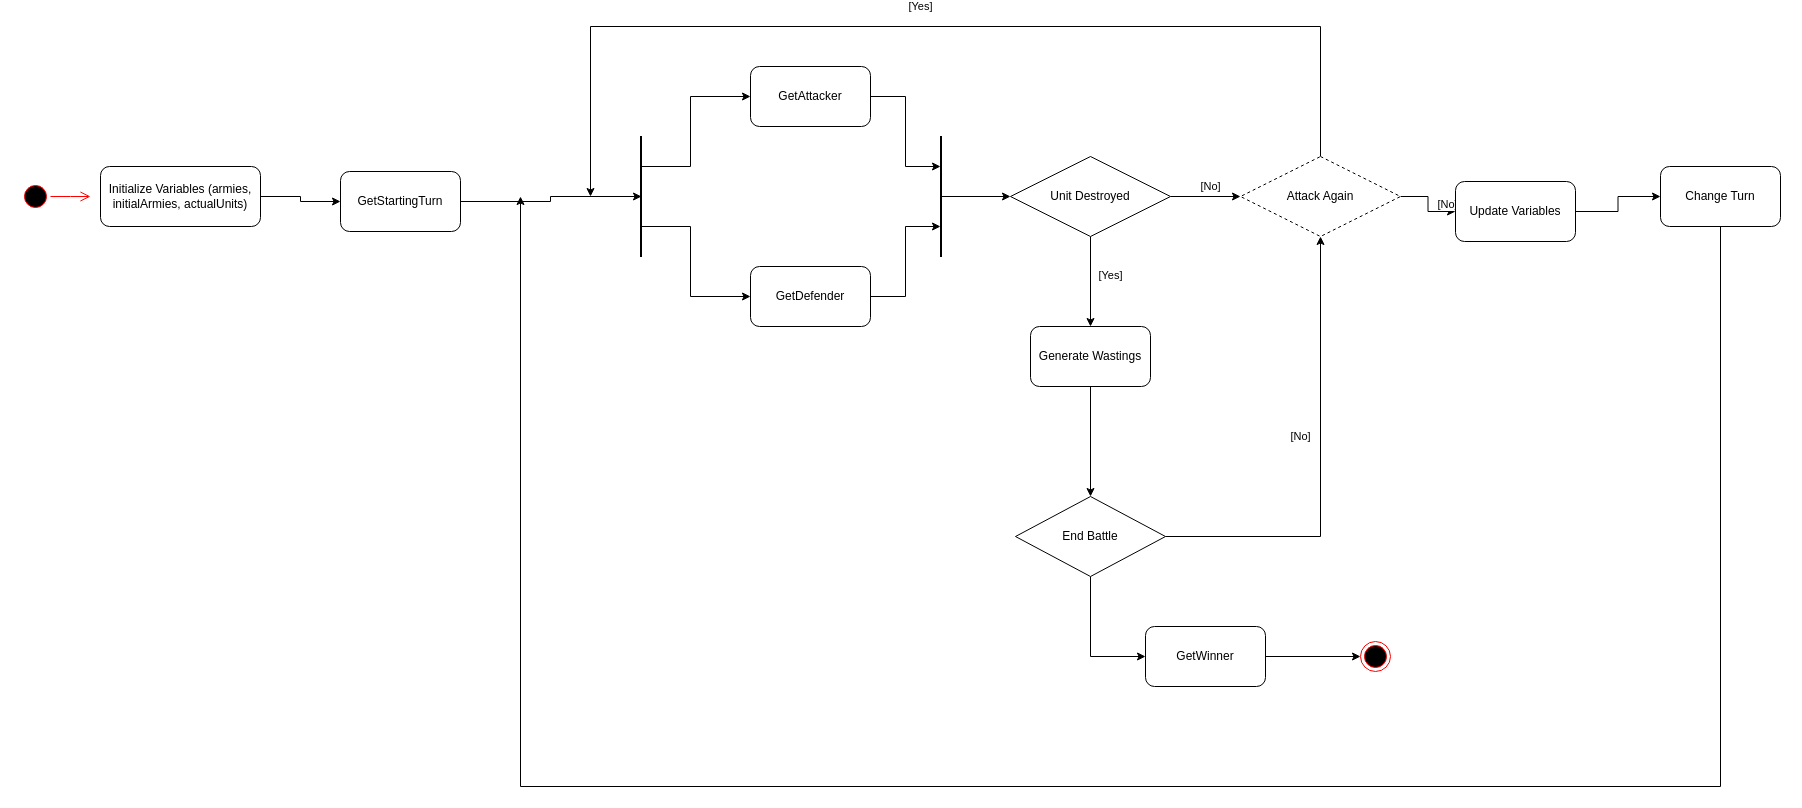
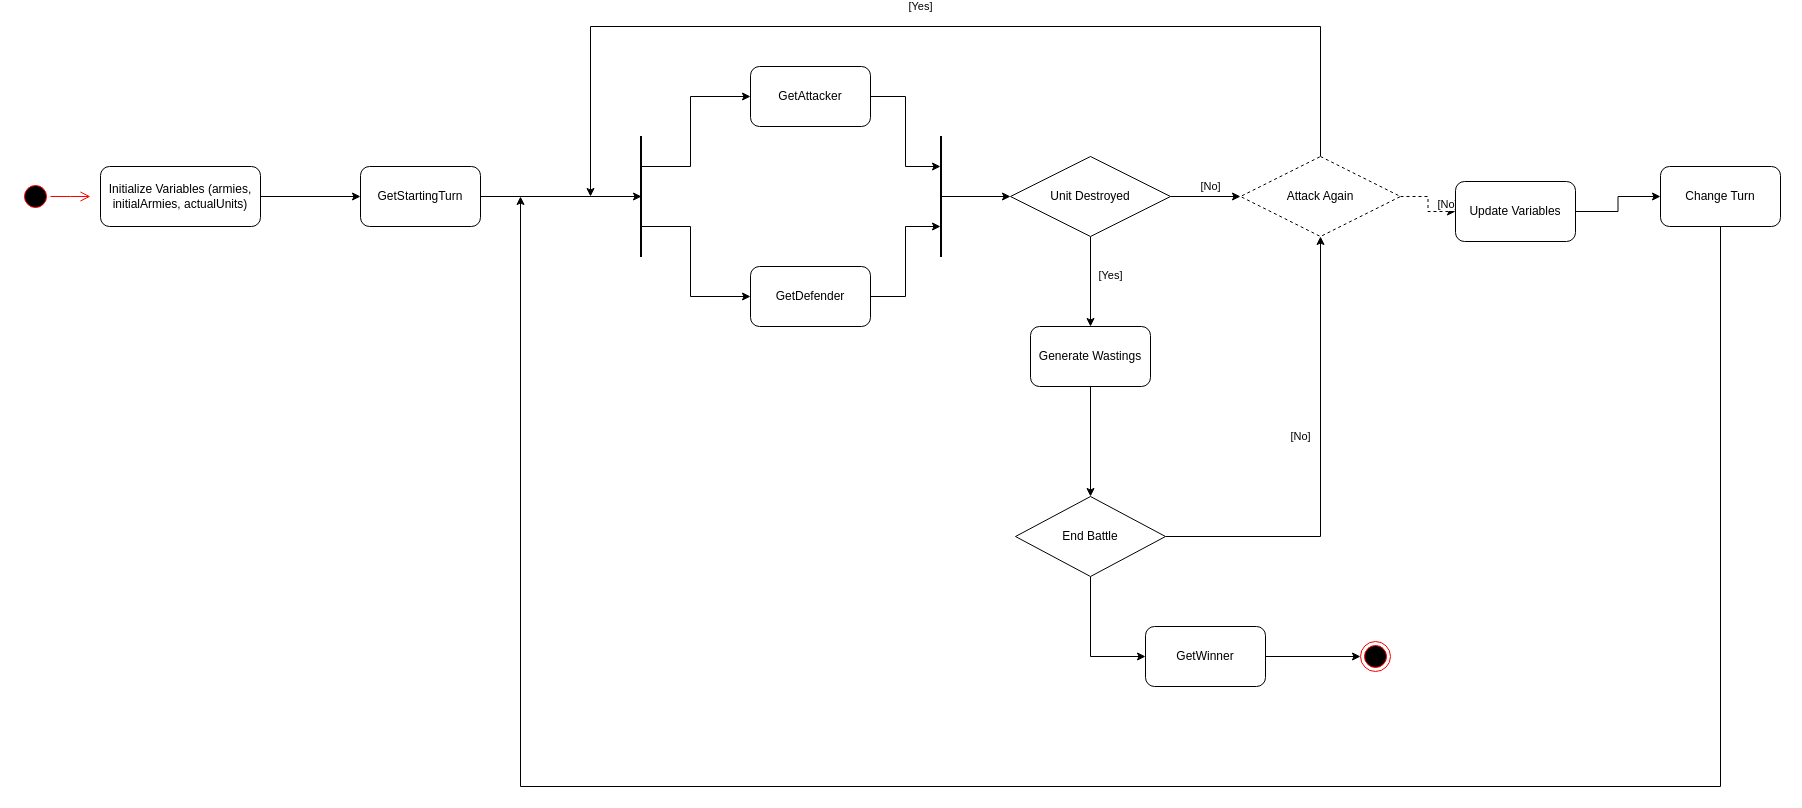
edge "Attack Again" -> "Update Variables": style solid -> dashed
node "GetStartingTurn": moved (401, 202) -> (421, 197)
